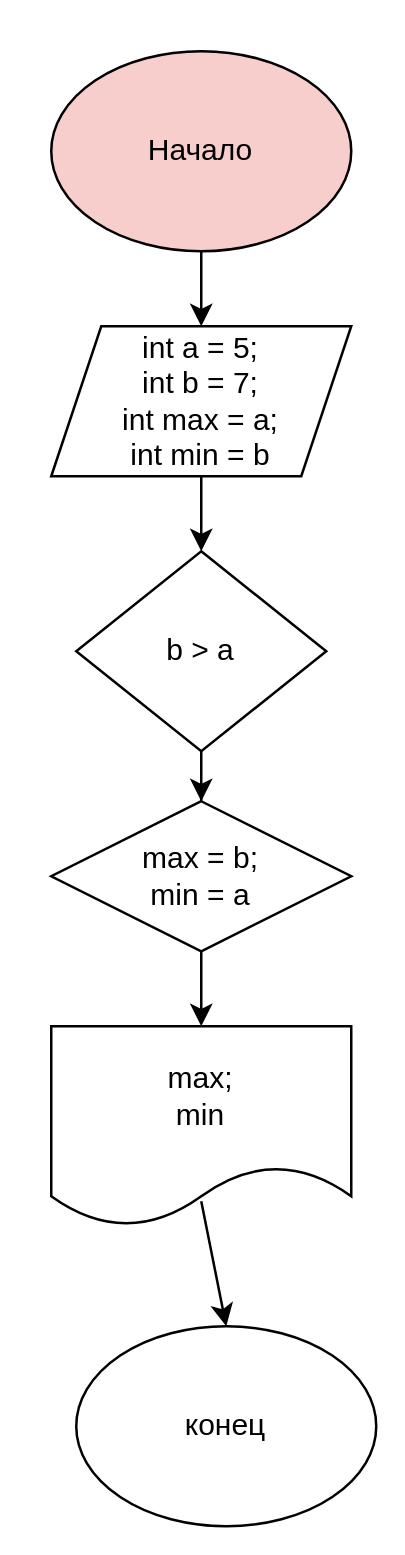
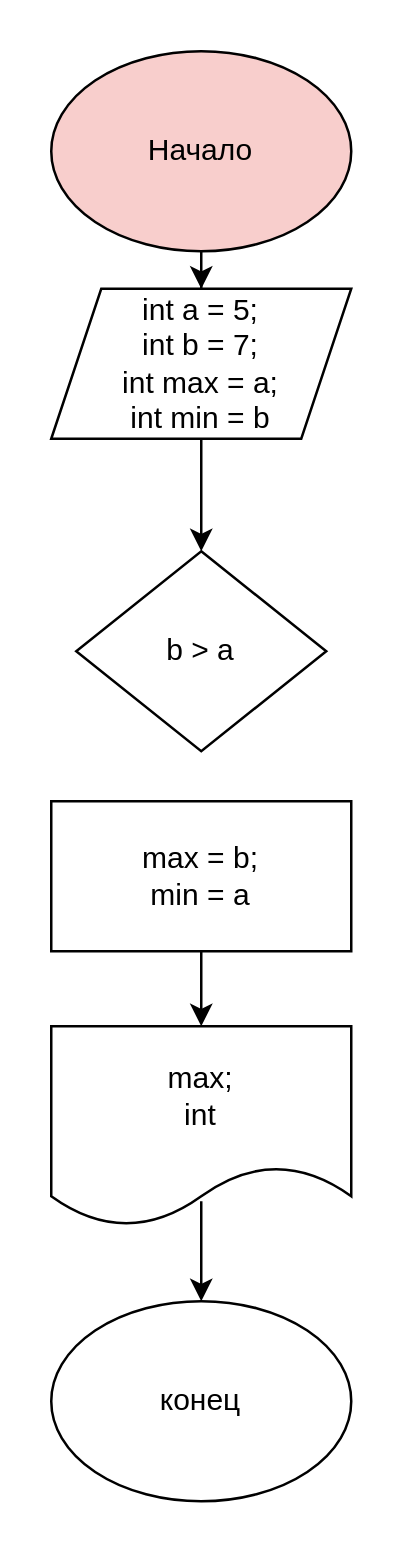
node "int a = 5; int b = 7; int max = a; int min = b": moved (201, 401) -> (201, 364)
edge "b > a" -> "max = b; min = a": removed
node "max = b; min = a": shape diamond -> rectangle
node "max; min": label "max; min" -> "max; int"
node "конец": moved (226, 1426) -> (201, 1401)
